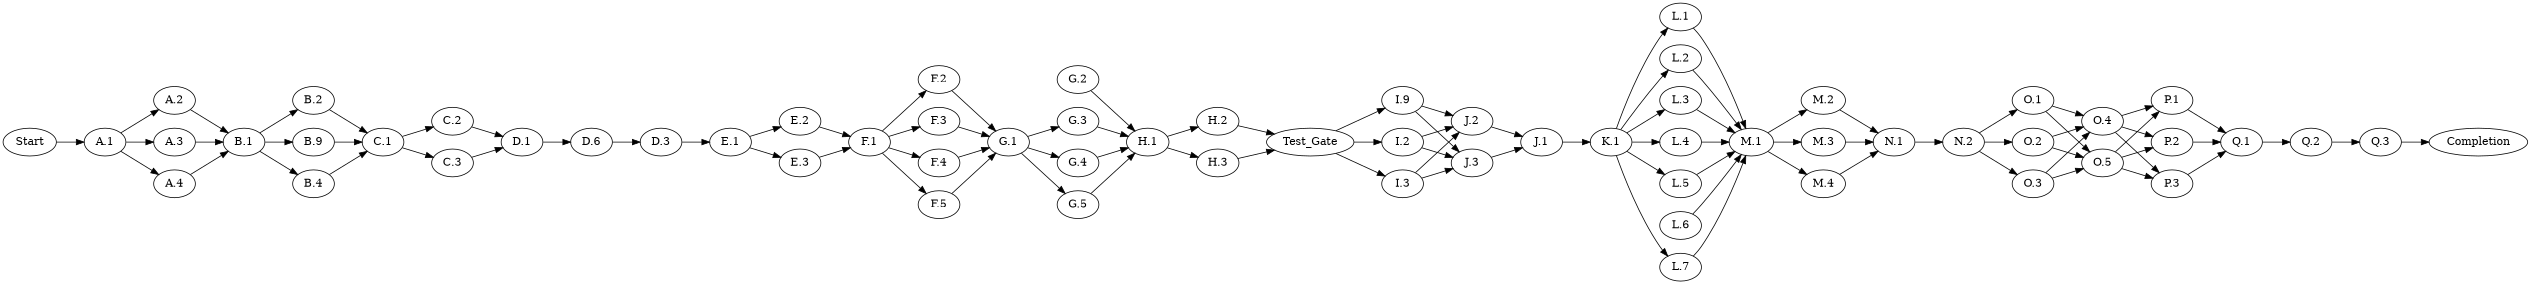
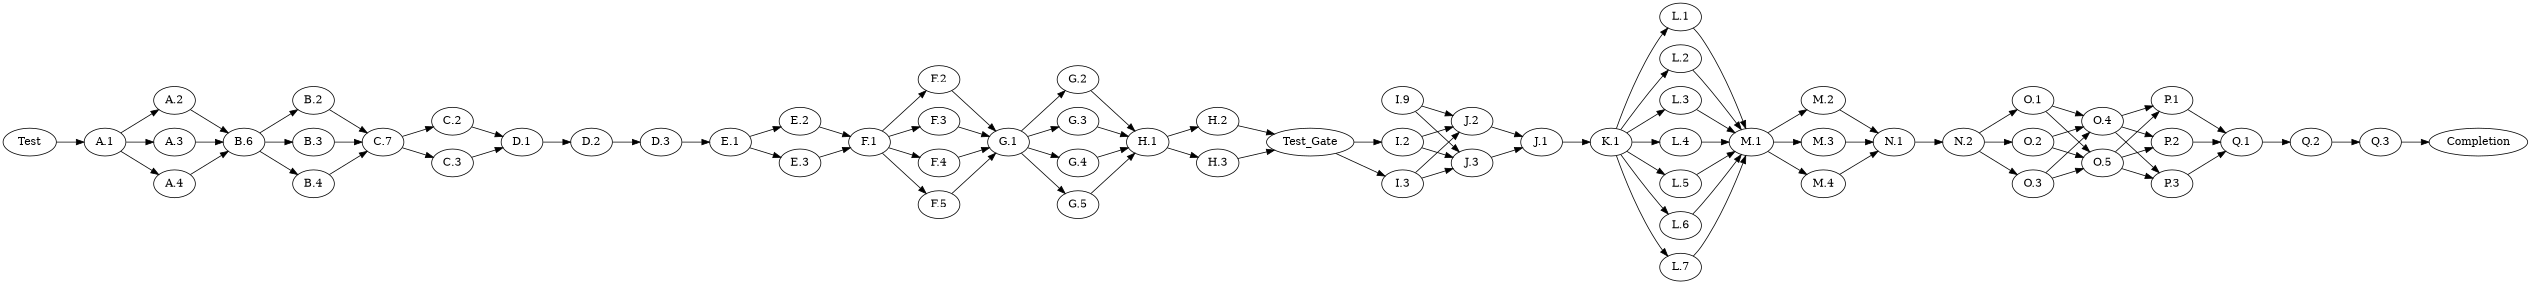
edge "G.1" -> "G.2": added
edge "Test_Gate" -> "I.9": removed
node "Start": label "Start" -> "Test"
node "B.1": label "B.1" -> "B.6"
node "B.9": label "B.9" -> "B.3"
node "C.1": label "C.1" -> "C.7"
node "D.6": label "D.6" -> "D.2"
edge "K.1" -> "L.6": added
